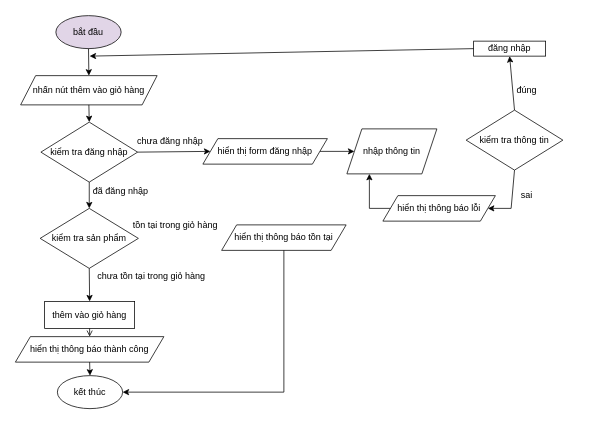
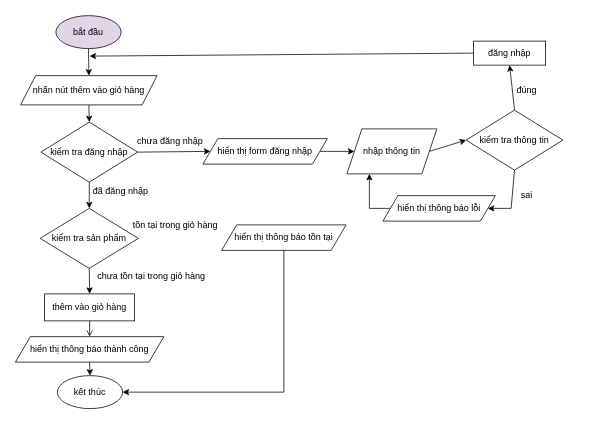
node "đăng nhập": size 72x15 -> 72x24
edge "nhập thông tin" -> "kiểm tra thông tin": added
node "thêm vào giỏ hàng": moved (90, 315) -> (90, 307)
